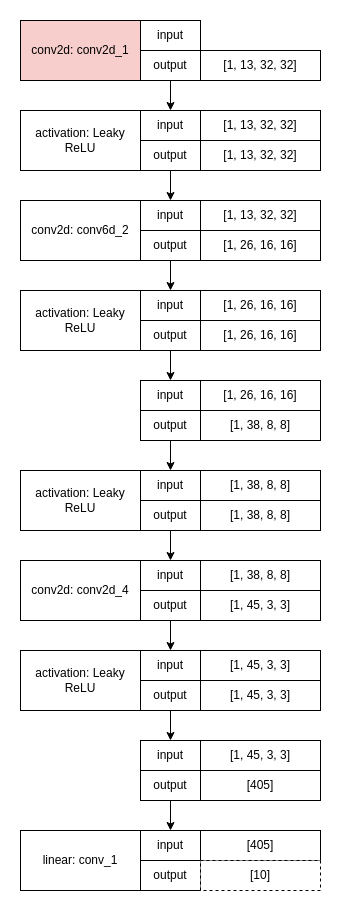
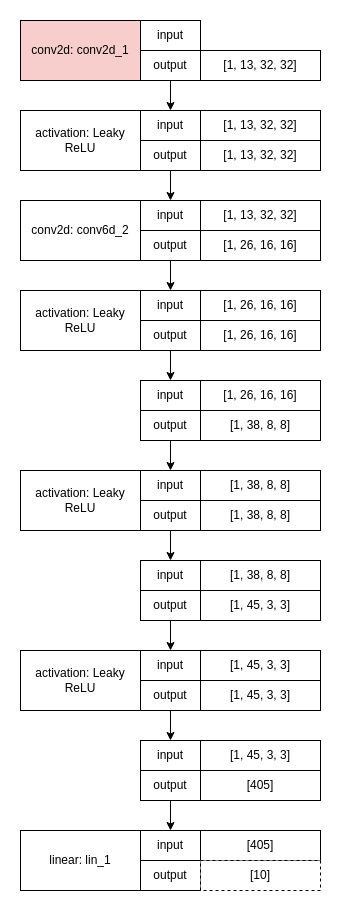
node "conv2d: conv2d_4": removed
node "linear: conv_1": label "linear: conv_1" -> "linear: lin_1"
